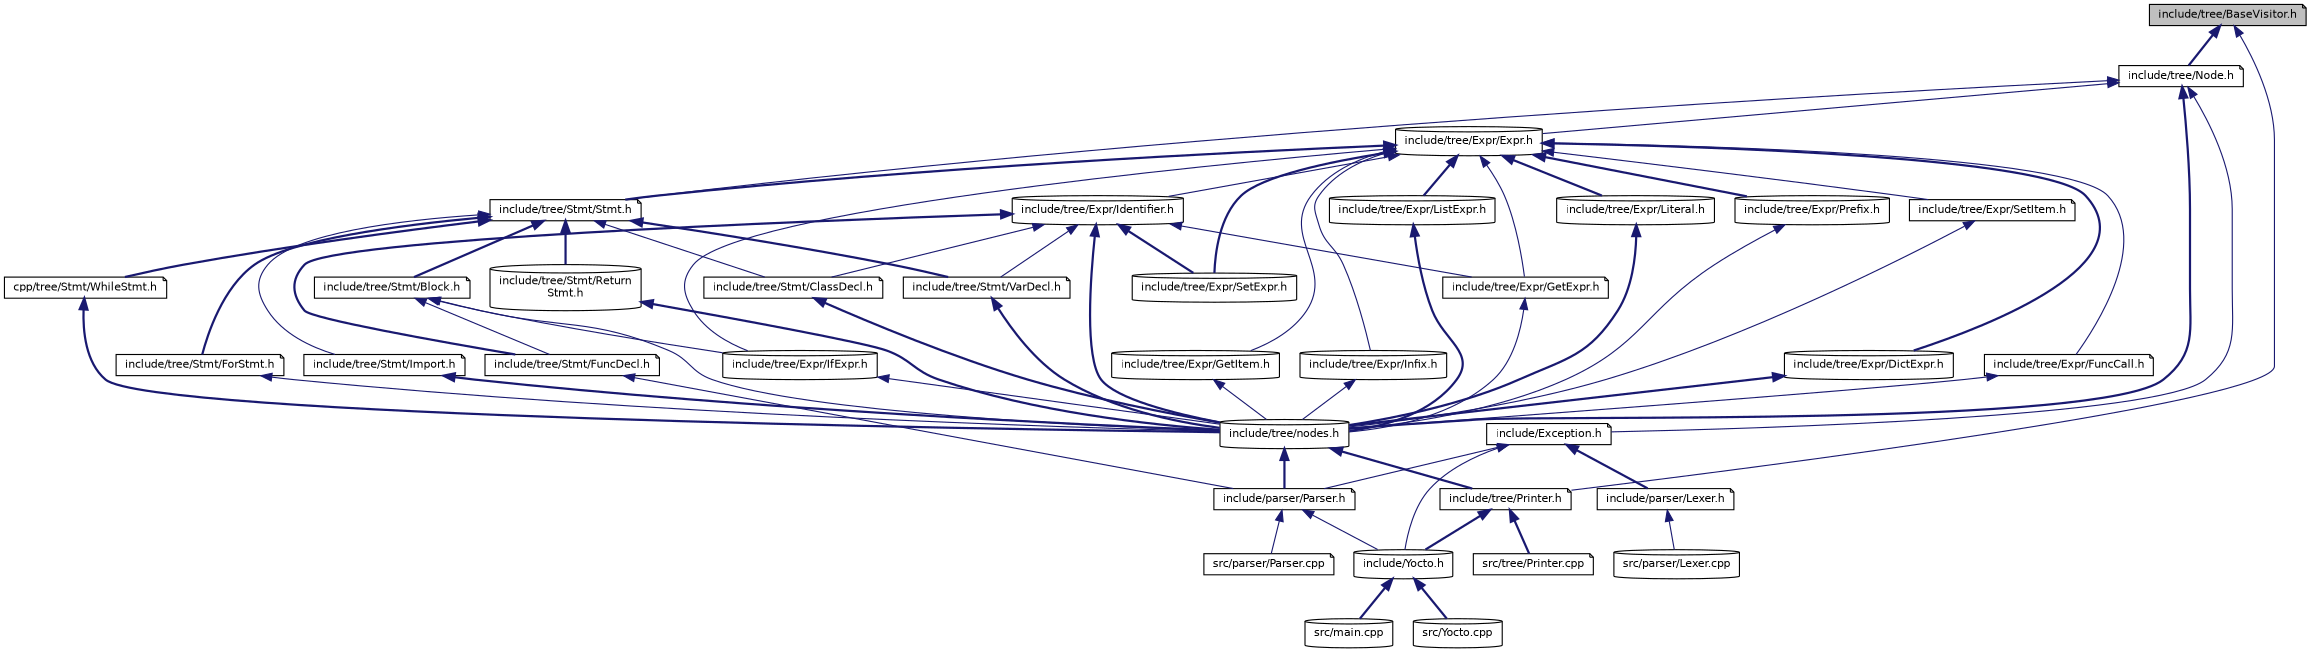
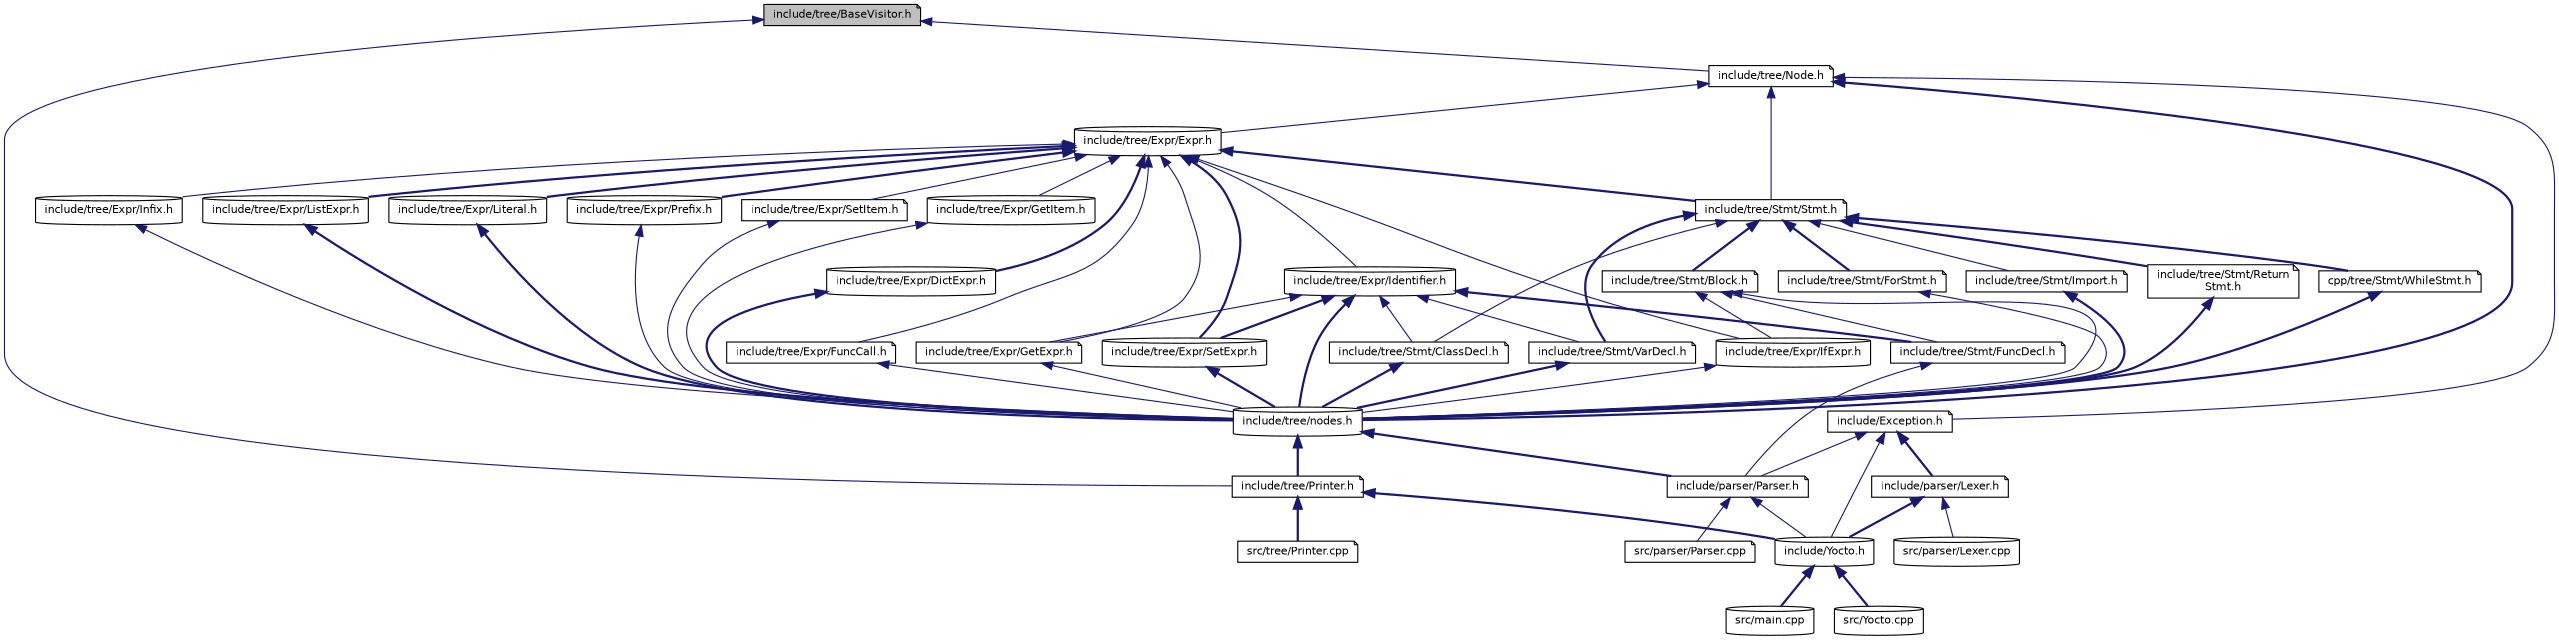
edge "include/tree/Node.h" -> "include/tree/BaseVisitor.h": style bold -> solid
node "include/tree/Stmt/Return Stmt.h": shape cylinder -> note
edge "include/tree/nodes.h" -> "include/tree/Expr/SetExpr.h": added
edge "include/Yocto.h" -> "include/parser/Lexer.h": added
